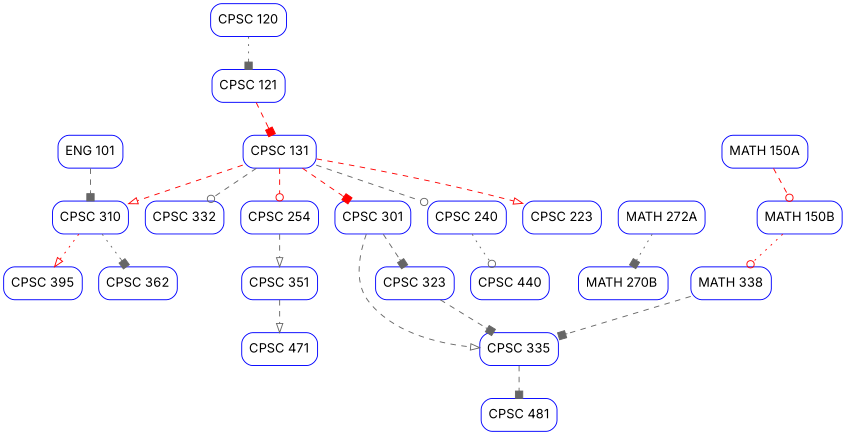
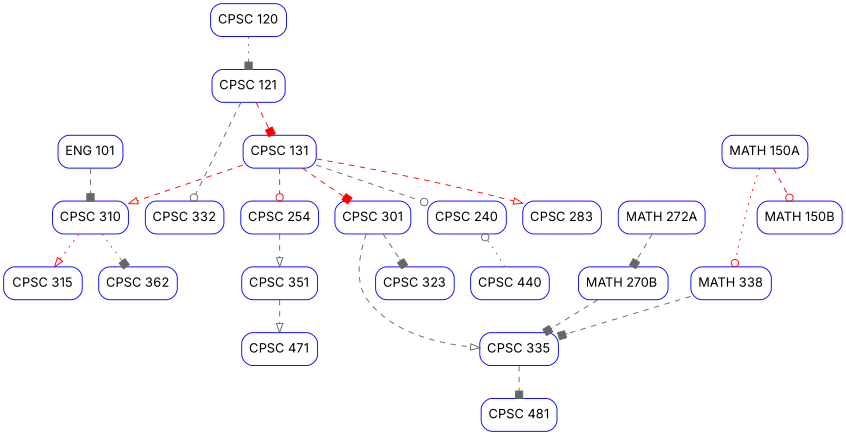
edge "CPSC 131" -> "CPSC 332": now "CPSC 121" -> "CPSC 332"
node "CPSC 223": label "CPSC 223" -> "CPSC 283"
edge "MATH 272A" -> "MATH 270B": style dotted -> dashed
edge "CPSC 240" -> "CPSC 440": reversed
edge "MATH 150B" -> "MATH 338": now "MATH 150A" -> "MATH 338"
node "CPSC 395": label "CPSC 395" -> "CPSC 315"
edge "CPSC 323" -> "CPSC 335": now "MATH 270B" -> "CPSC 335"
